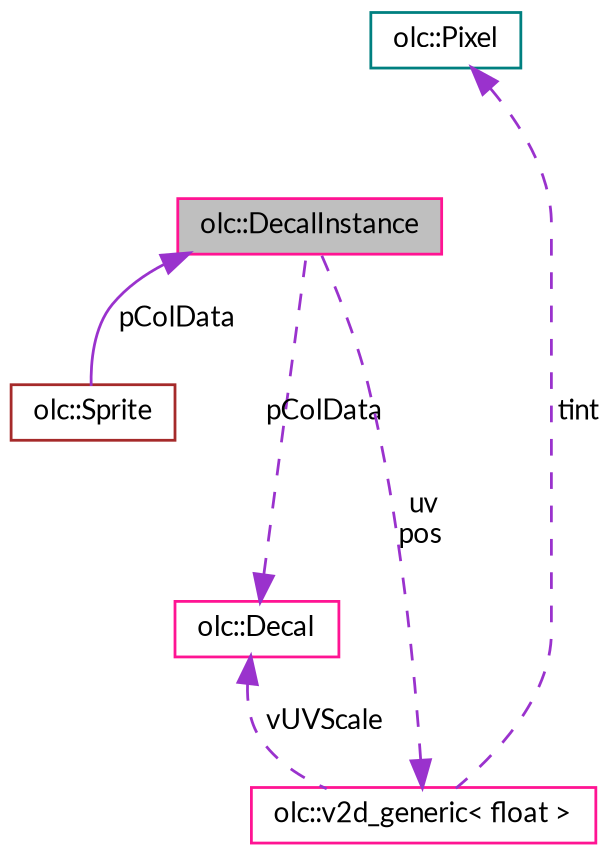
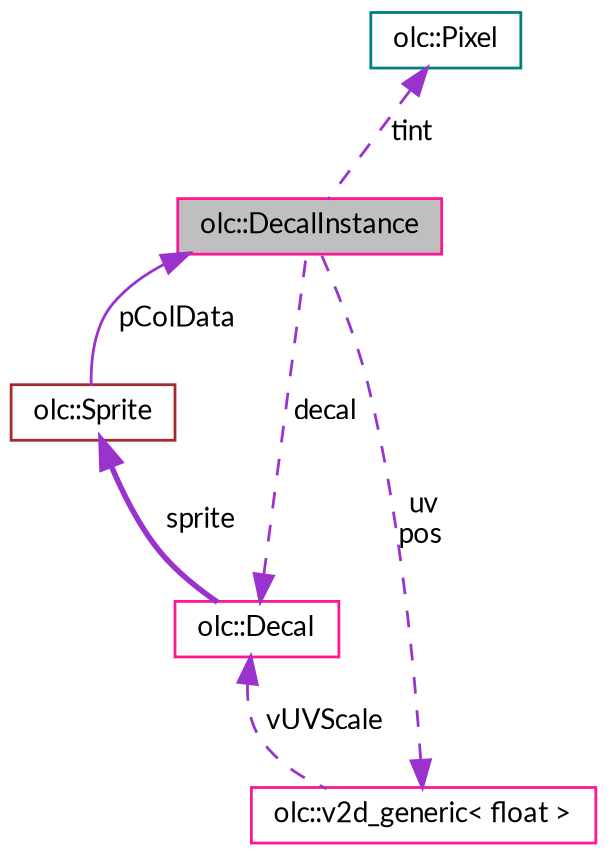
edge "olc::DecalInstance" -> "olc::Decal": label " pColData" -> " decal"
edge "olc::v2d_generic< float >" -> "olc::Pixel": now "olc::DecalInstance" -> "olc::Pixel"
edge "olc::Decal" -> "olc::Sprite": added, label "sprite"
